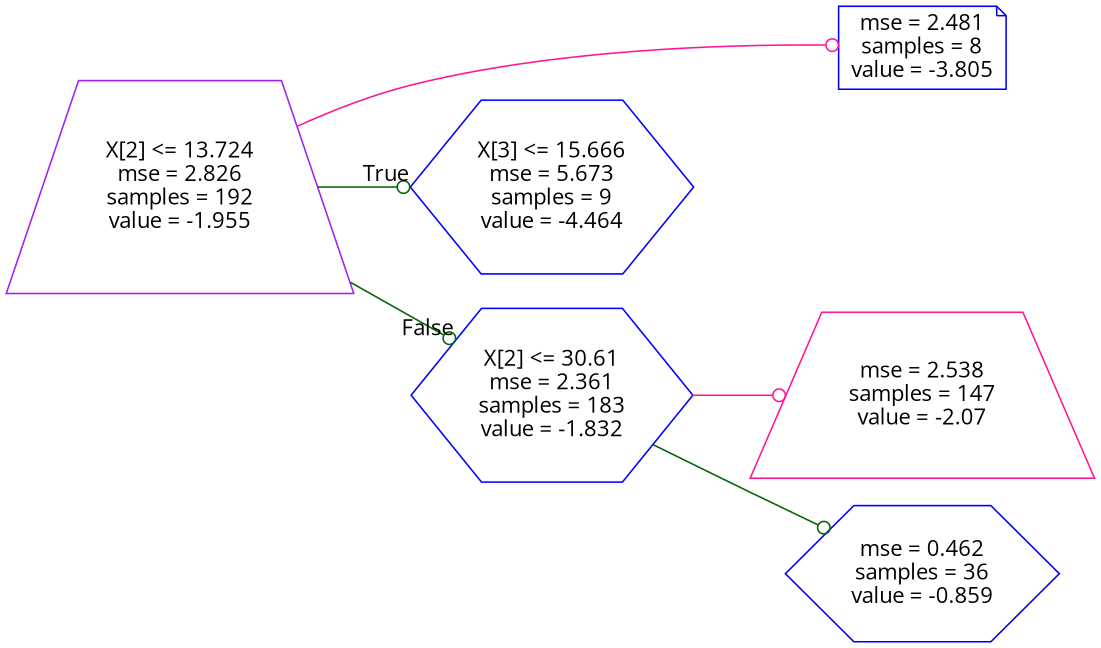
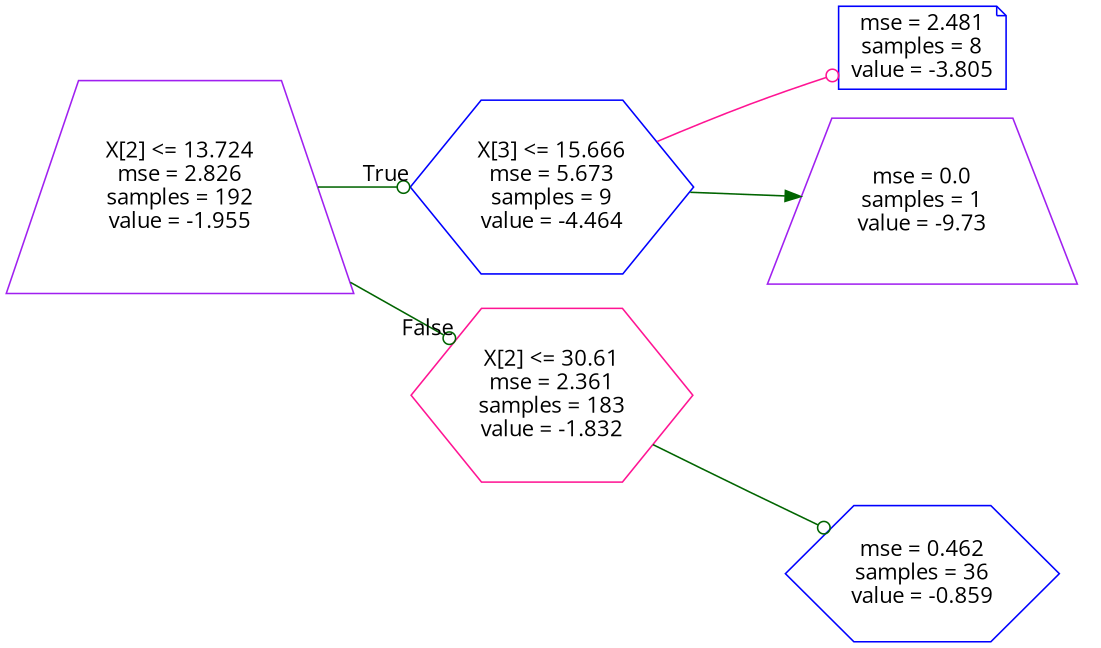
edge "X[2] <= 13.724 mse = 2.826 samples = 192 value = -1.955" -> "mse = 2.481 samples = 8 value = -3.805": now "X[3] <= 15.666 mse = 5.673 samples = 9 value = -4.464" -> "mse = 2.481 samples = 8 value = -3.805"
node "mse = 0.0 samples = 1 value = -9.73": added
node "X[2] <= 30.61 mse = 2.361 samples = 183 value = -1.832": color blue -> deeppink
node "mse = 2.538 samples = 147 value = -2.07": removed
